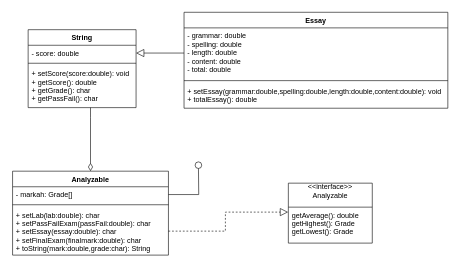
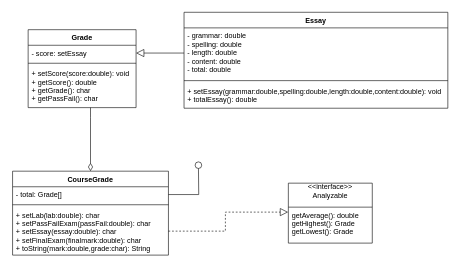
node "String": label "String" -> "Grade"
node "- score: double": label "- score: double" -> "- score: setEssay"
node "Analyzable": label "Analyzable" -> "CourseGrade"
node "- markah: Grade[]": label "- markah: Grade[]" -> "- total: Grade[]"
